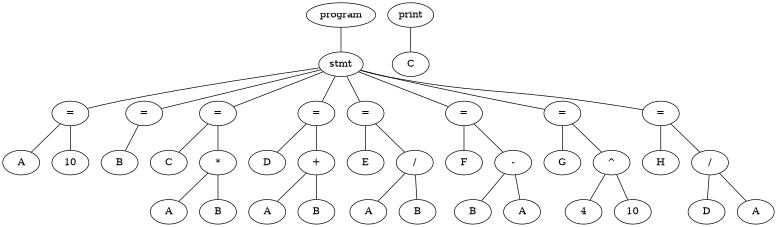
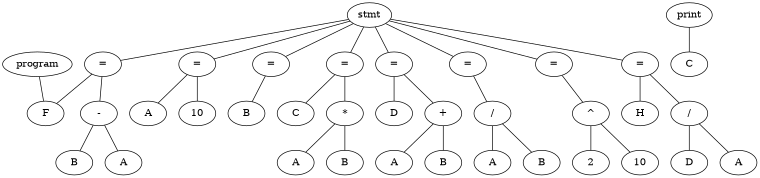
edge "program" -- "stmt": now "program" -- "F"
node "E": removed
node "G": removed
node "4": label "4" -> "2"
